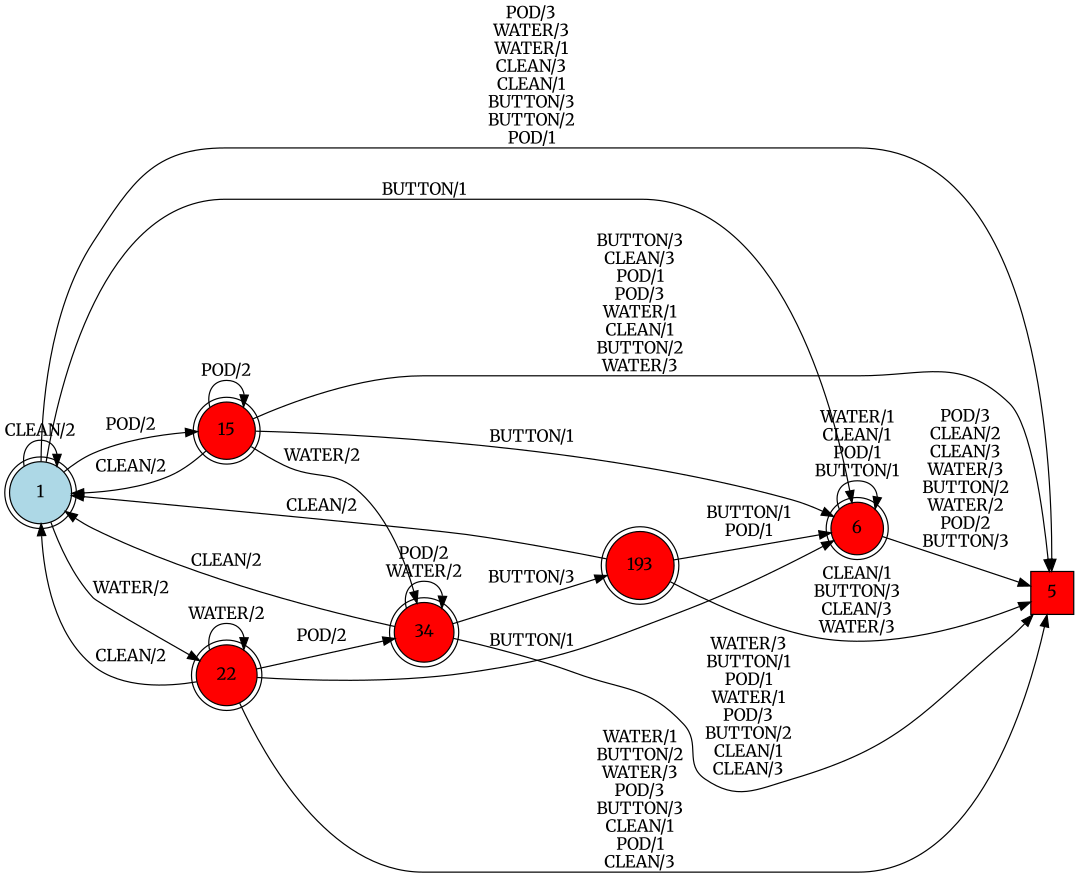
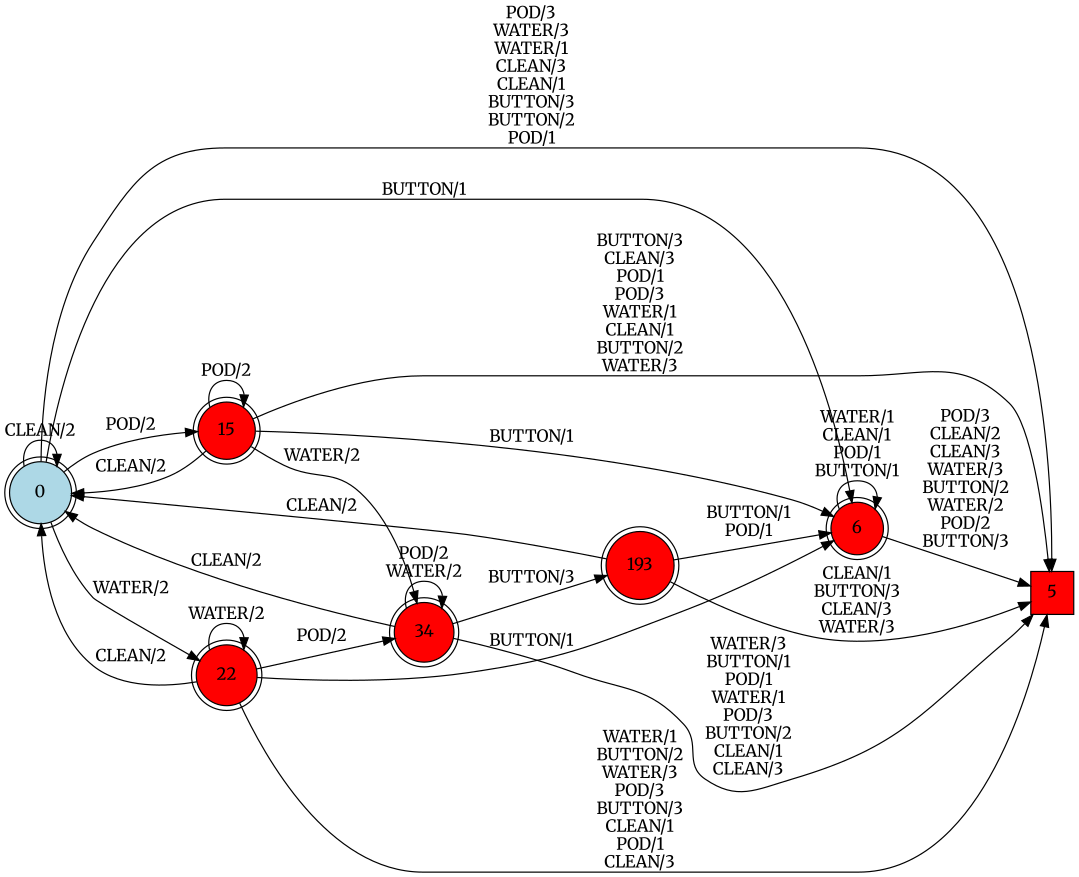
node "1": label "1" -> "0"
